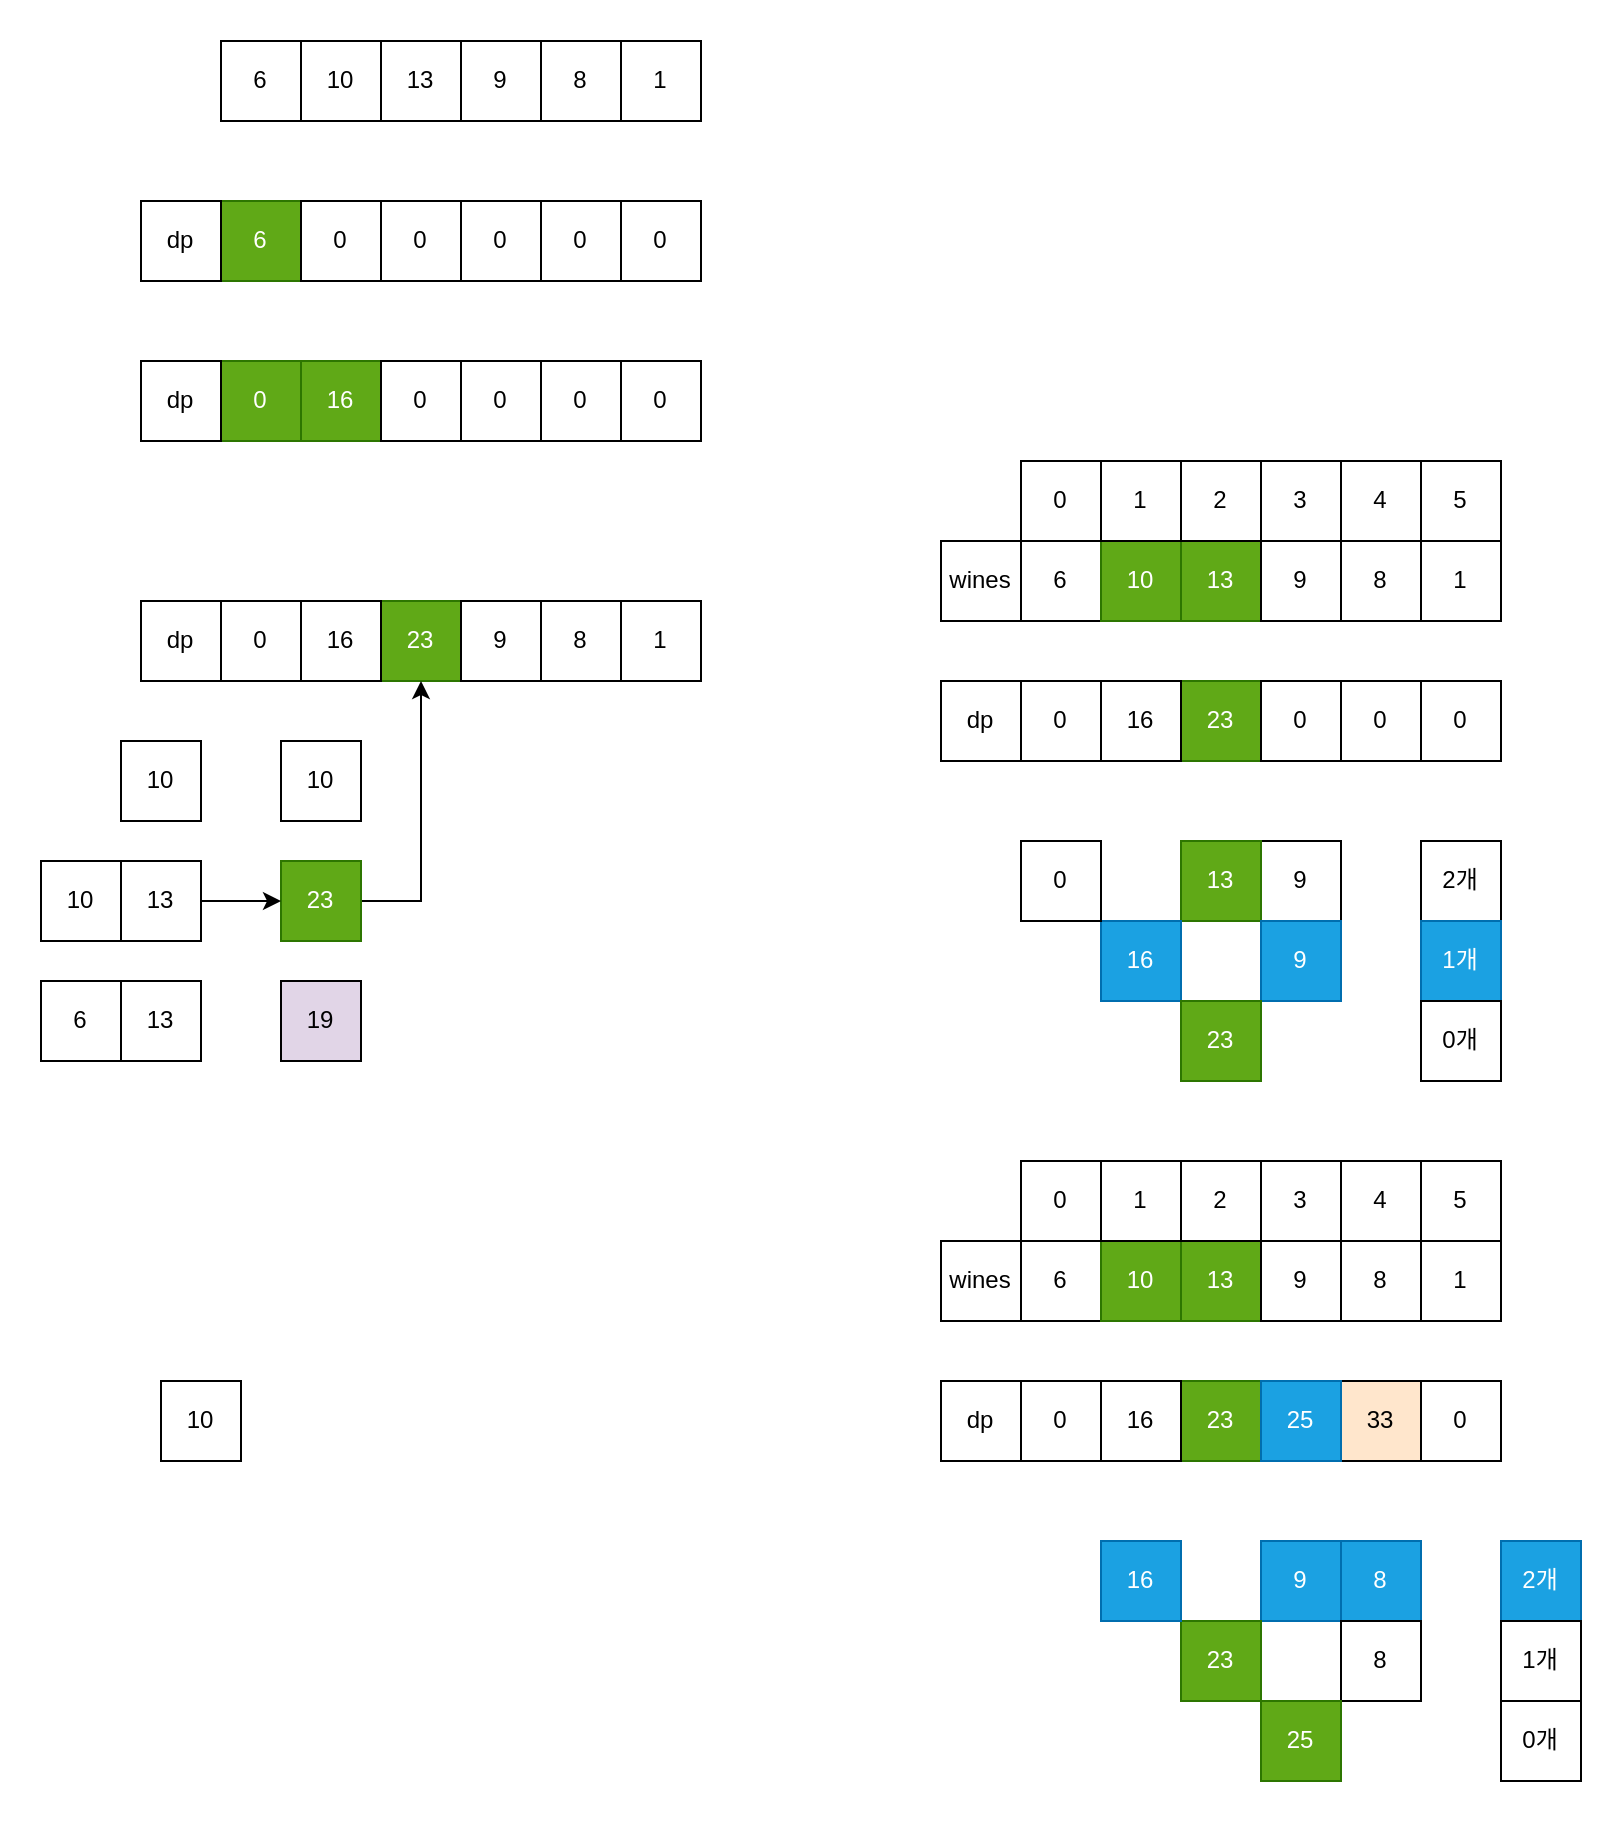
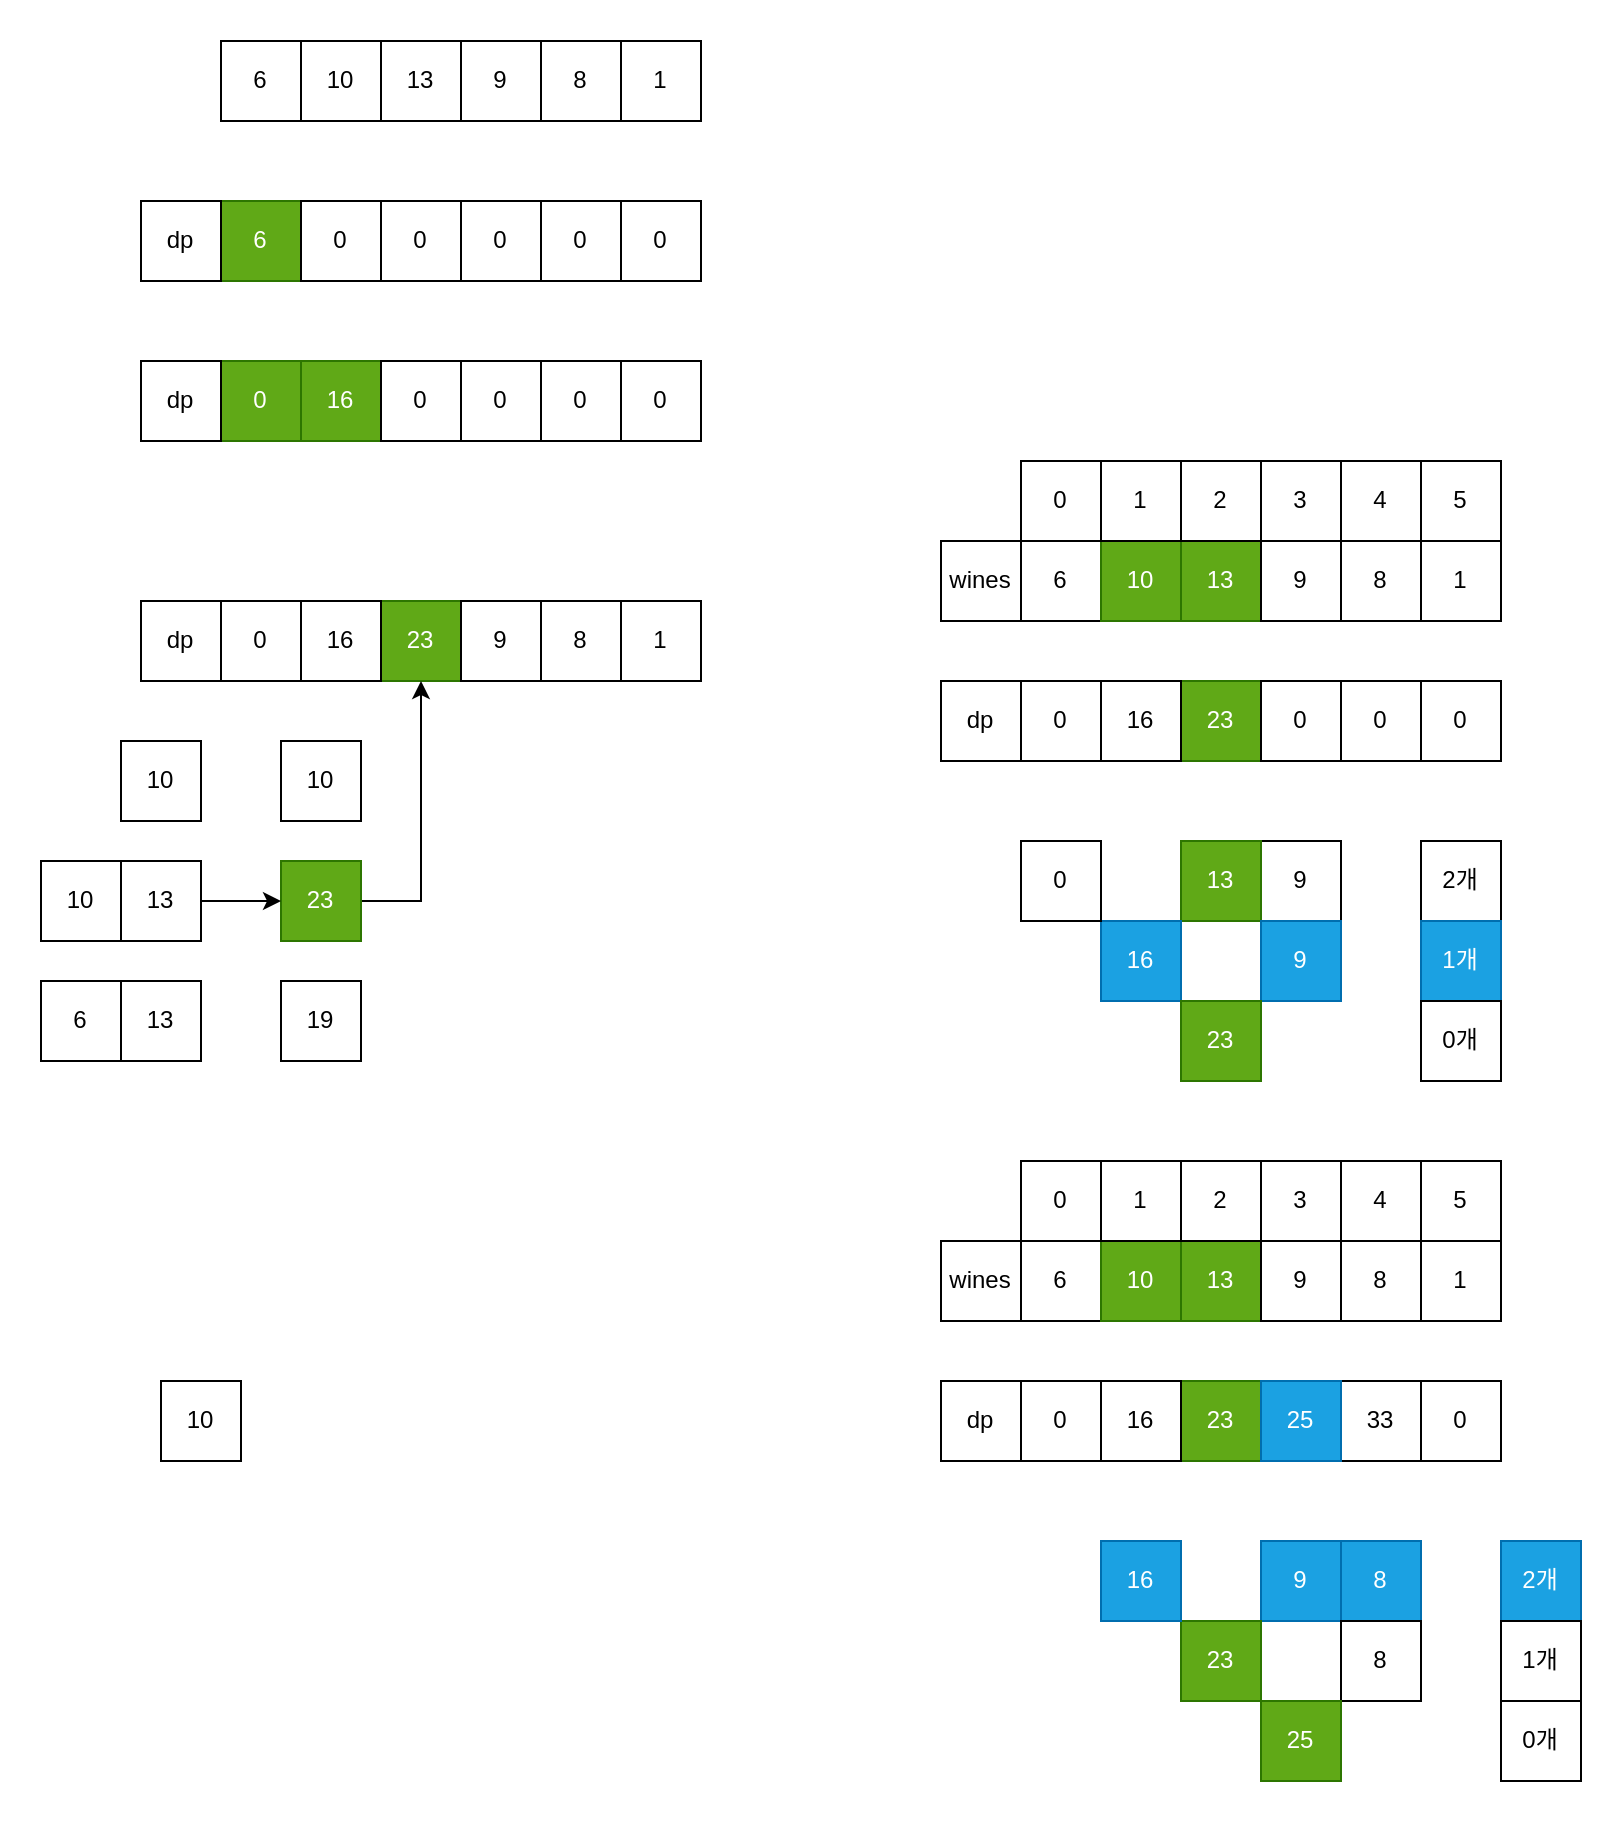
node "19": fillcolor #e1d5e7 -> #ffffff
node "33": fillcolor #ffe6cc -> #ffffff
